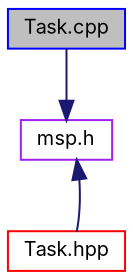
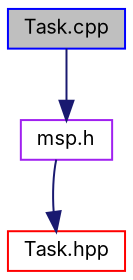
edge "Task.hpp" -> "msp.h": reversed
